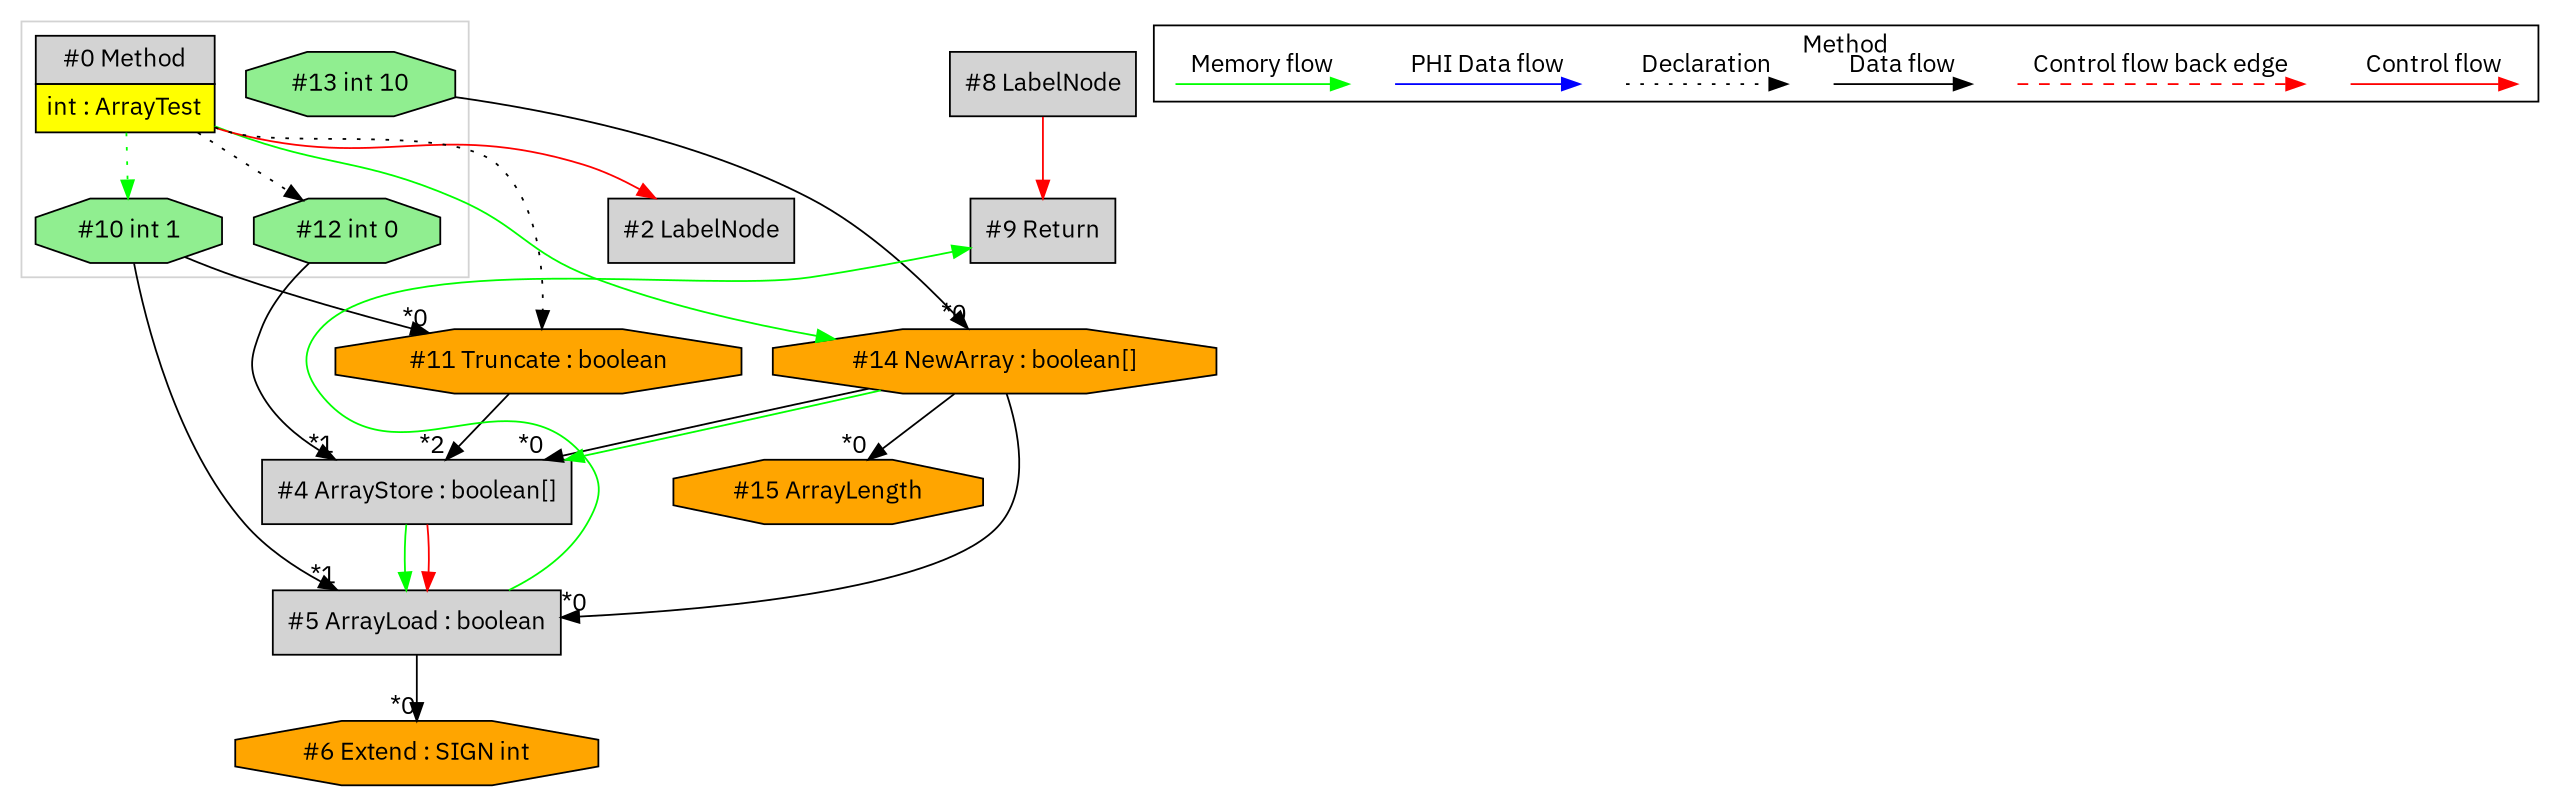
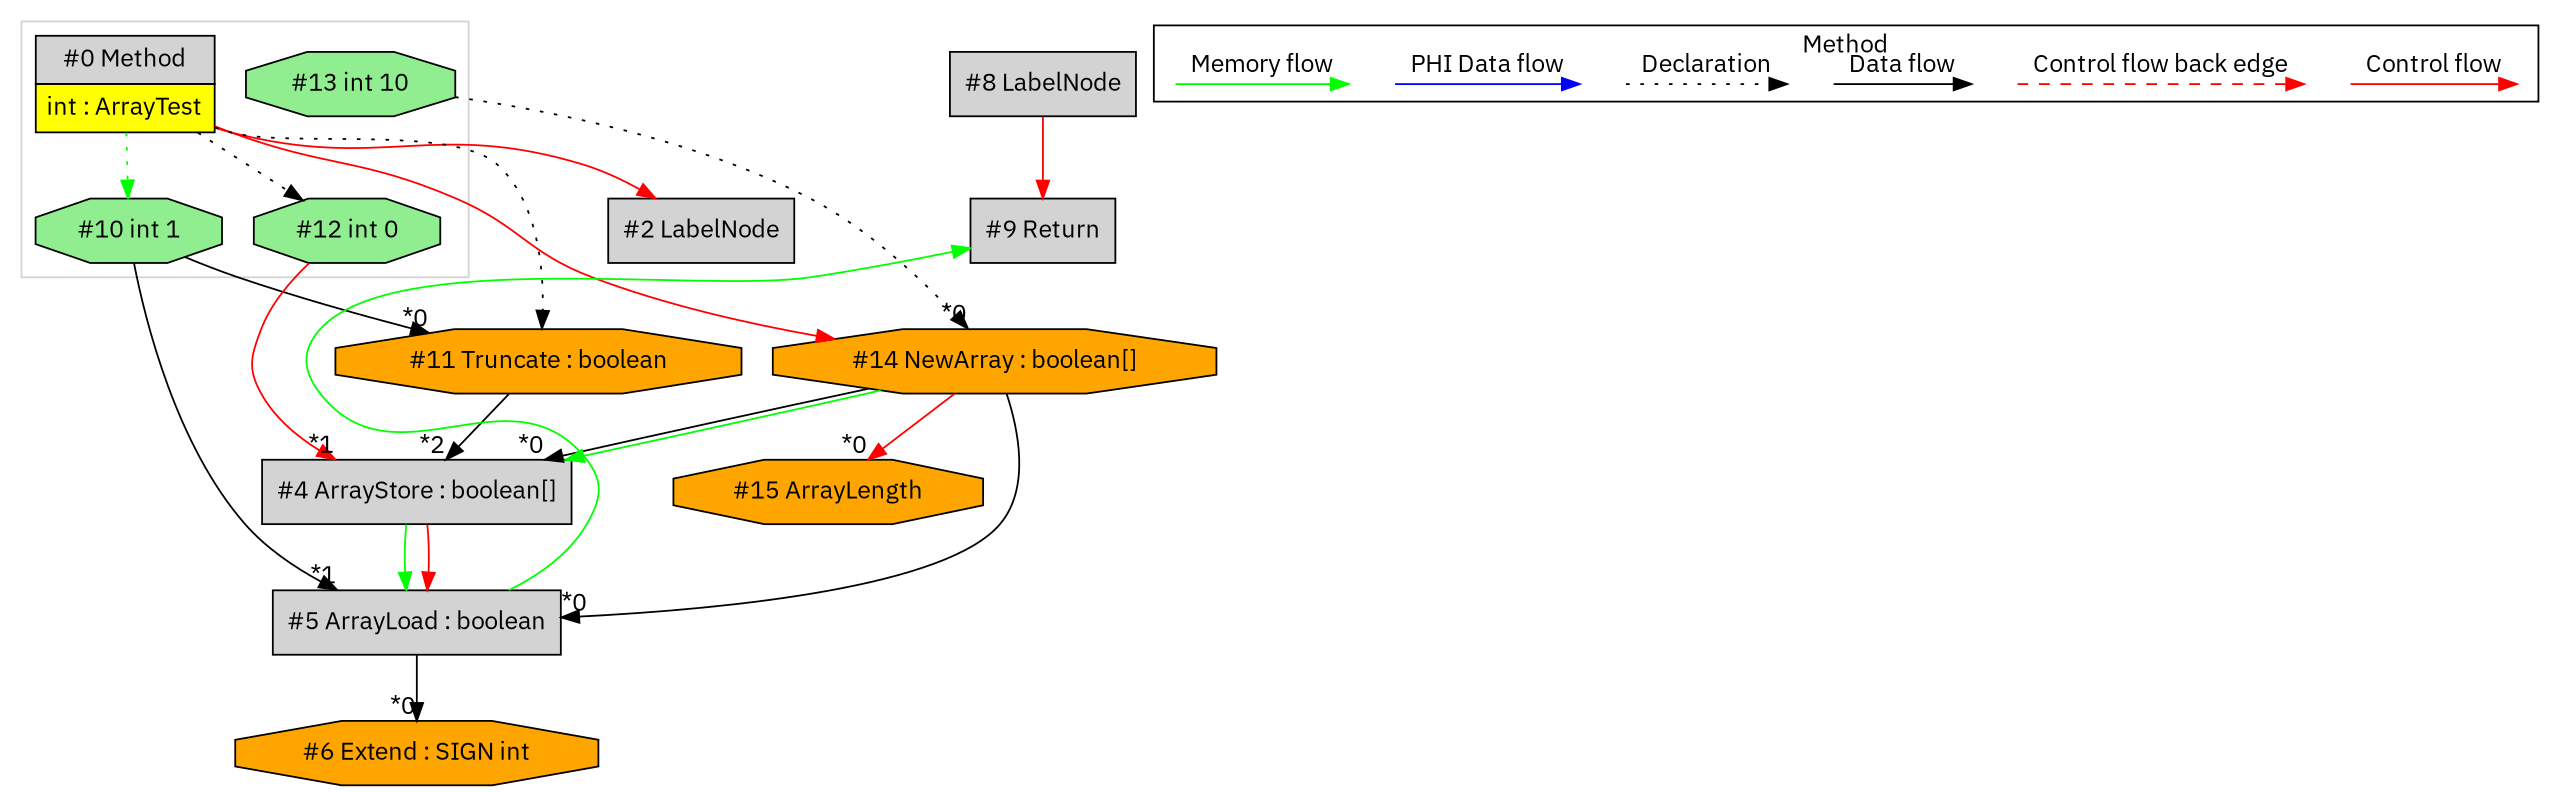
edge "#13 int 10" -> "#14 NewArray : boolean[]": style solid -> dotted
edge "#0 Method" -> "#14 NewArray : boolean[]": color green -> red
edge "#12 int 0" -> "#4 ArrayStore : boolean[]": color black -> red
edge "#14 NewArray : boolean[]" -> "#15 ArrayLength": color black -> red
